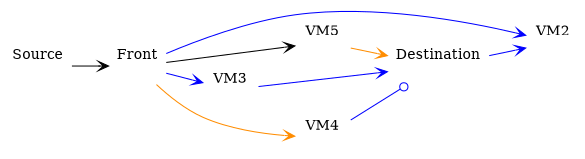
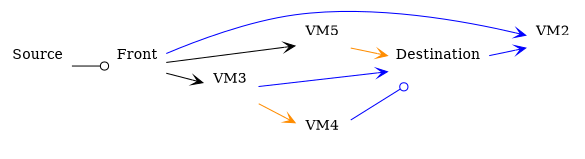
edge "Source" -> "Front": arrowhead vee -> odot
edge "Front" -> "VM3": color blue -> black
edge "Front" -> "VM4": now "VM3" -> "VM4"
